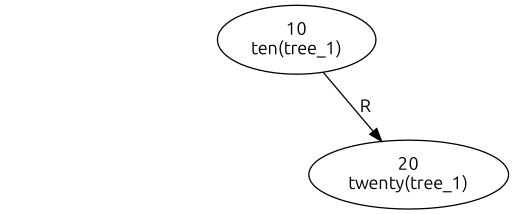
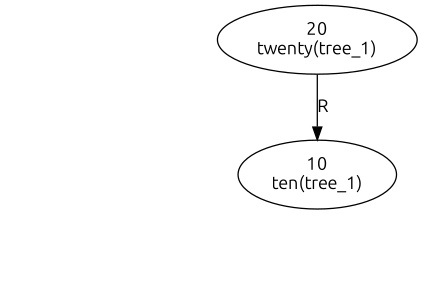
edge "10 ten(tree_1)" -> "20 twenty(tree_1)": reversed
